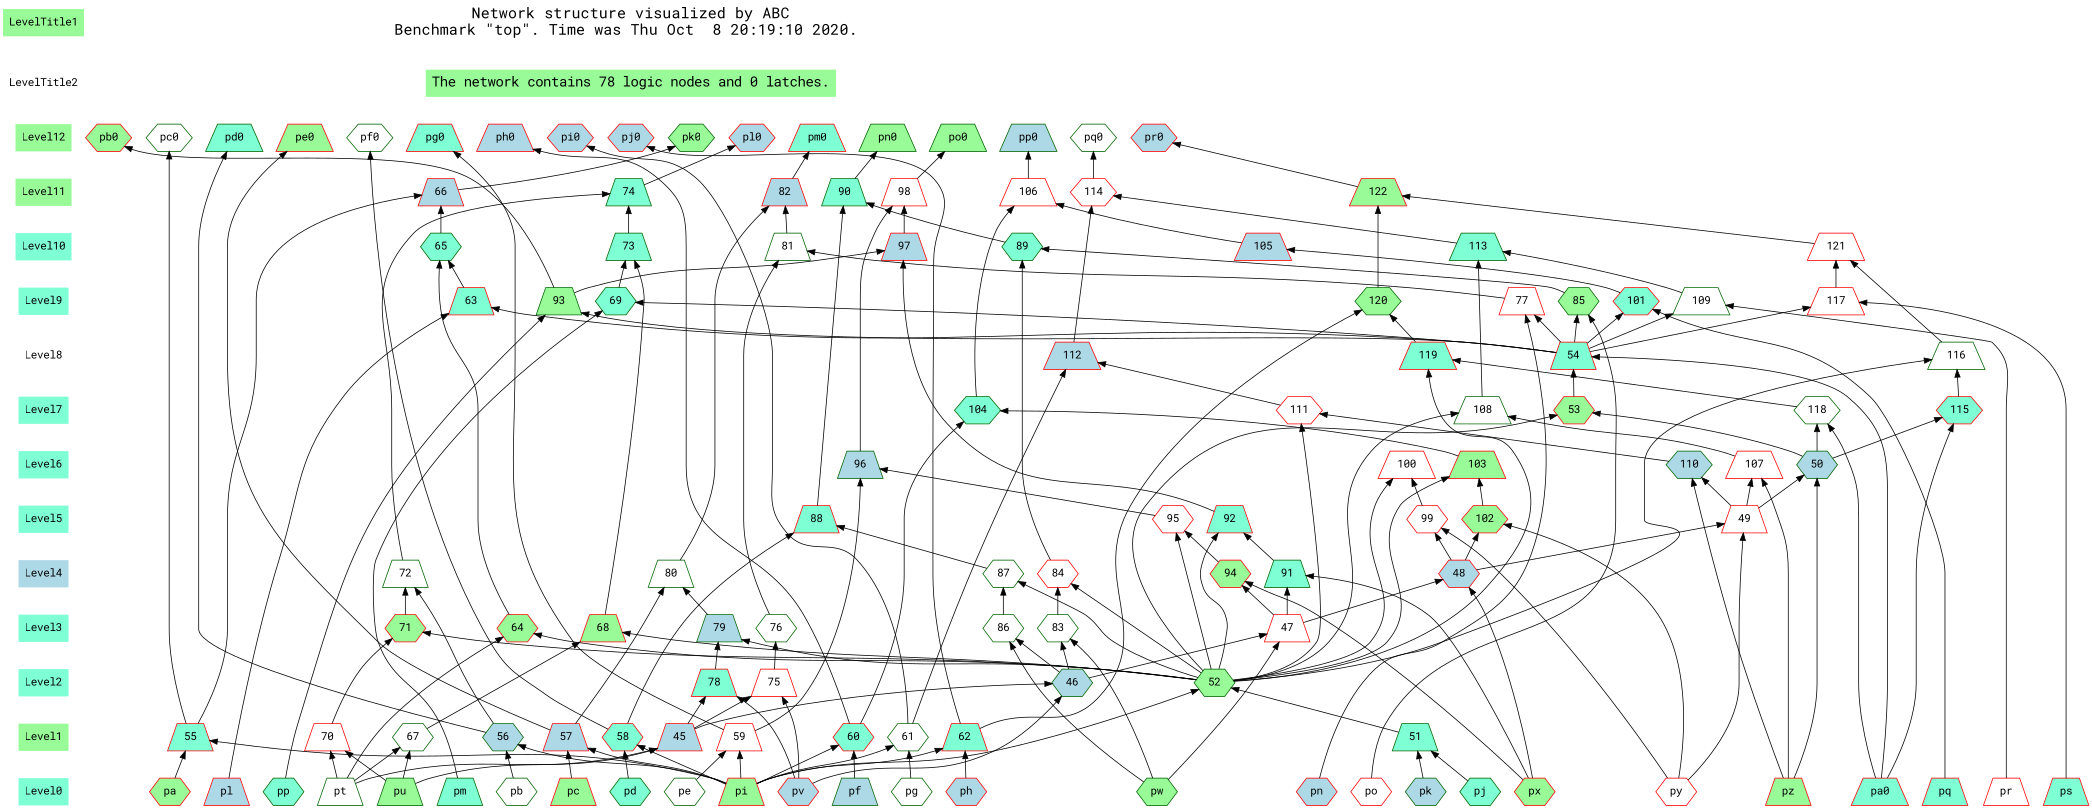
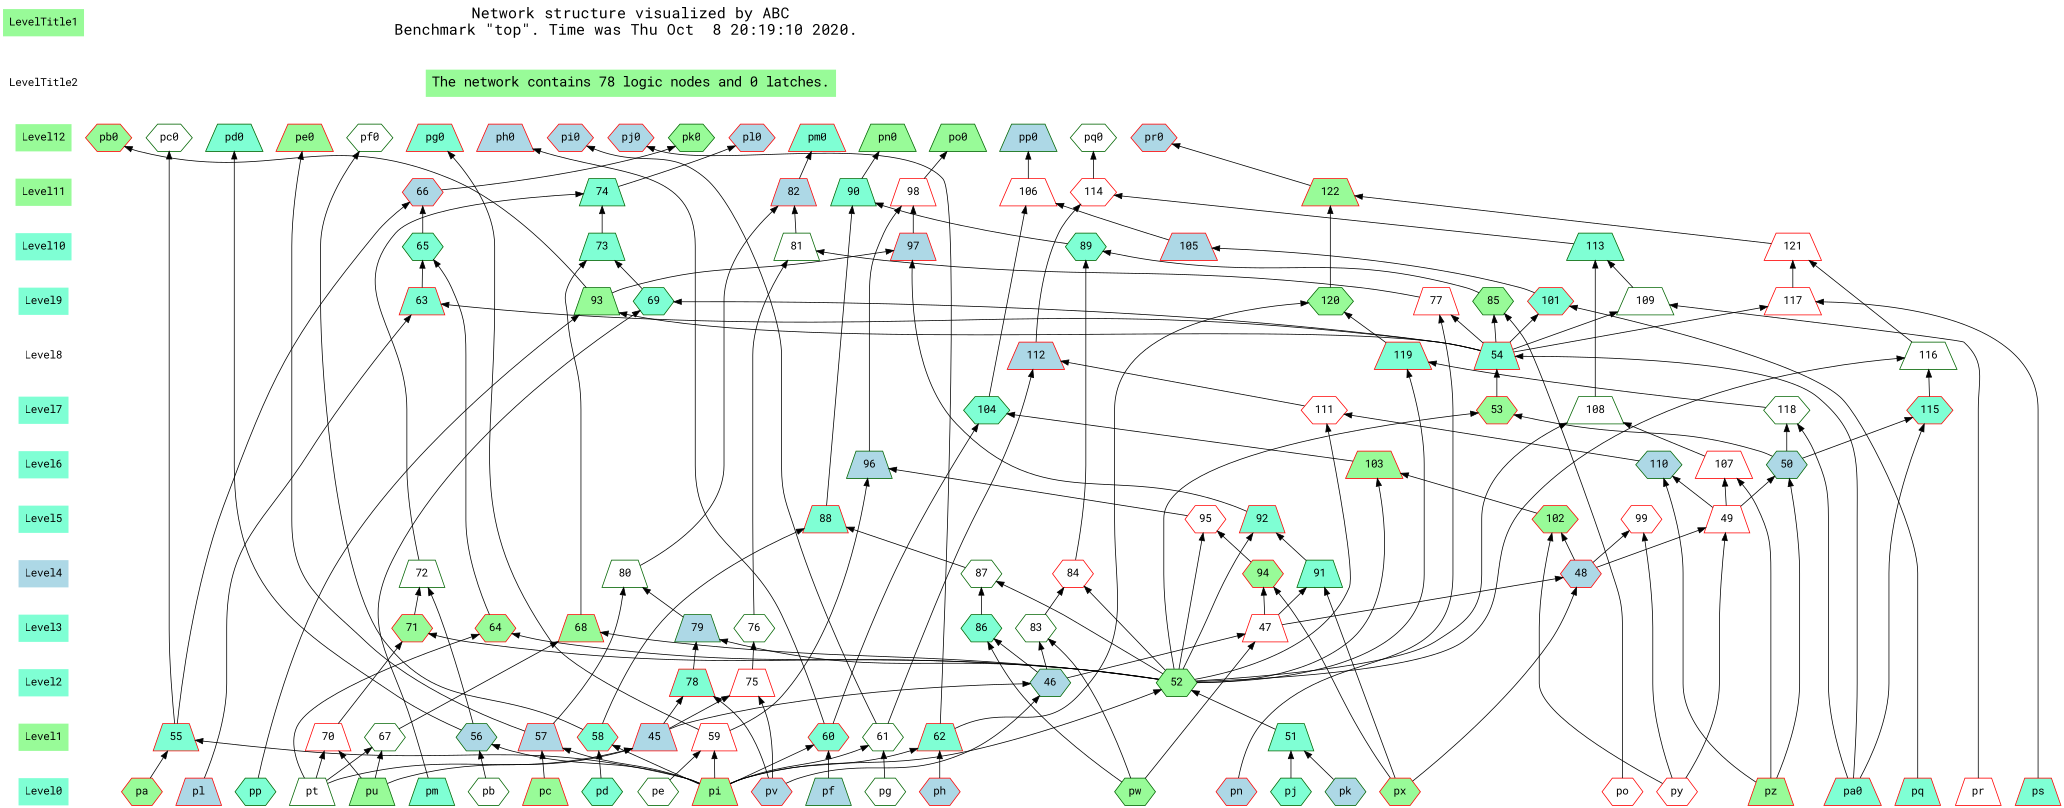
node "66": shape trapezium -> hexagon
node "100": removed
node "86": fillcolor white -> aquamarine
